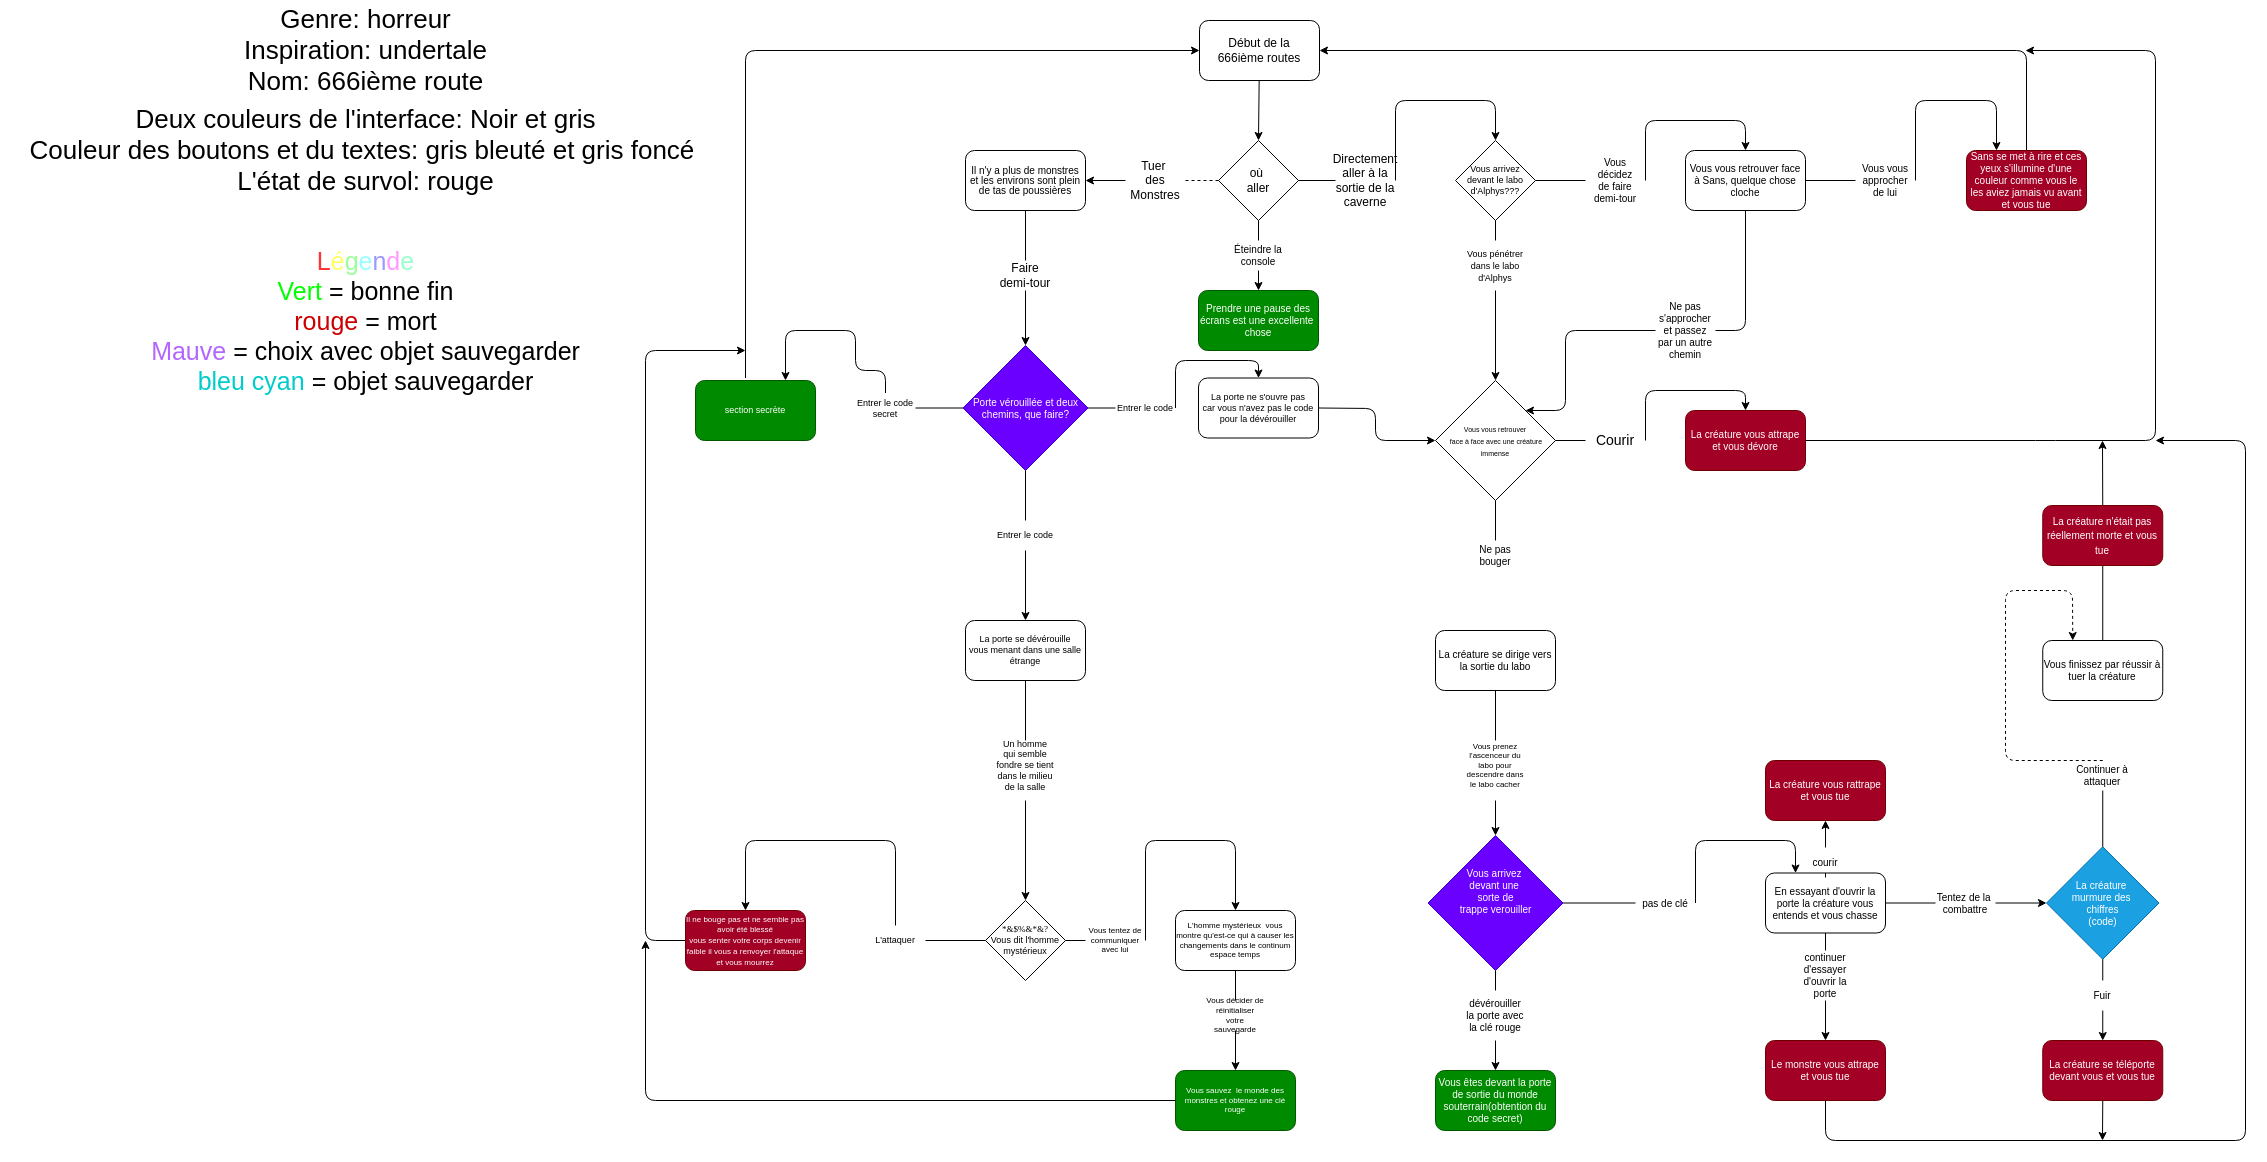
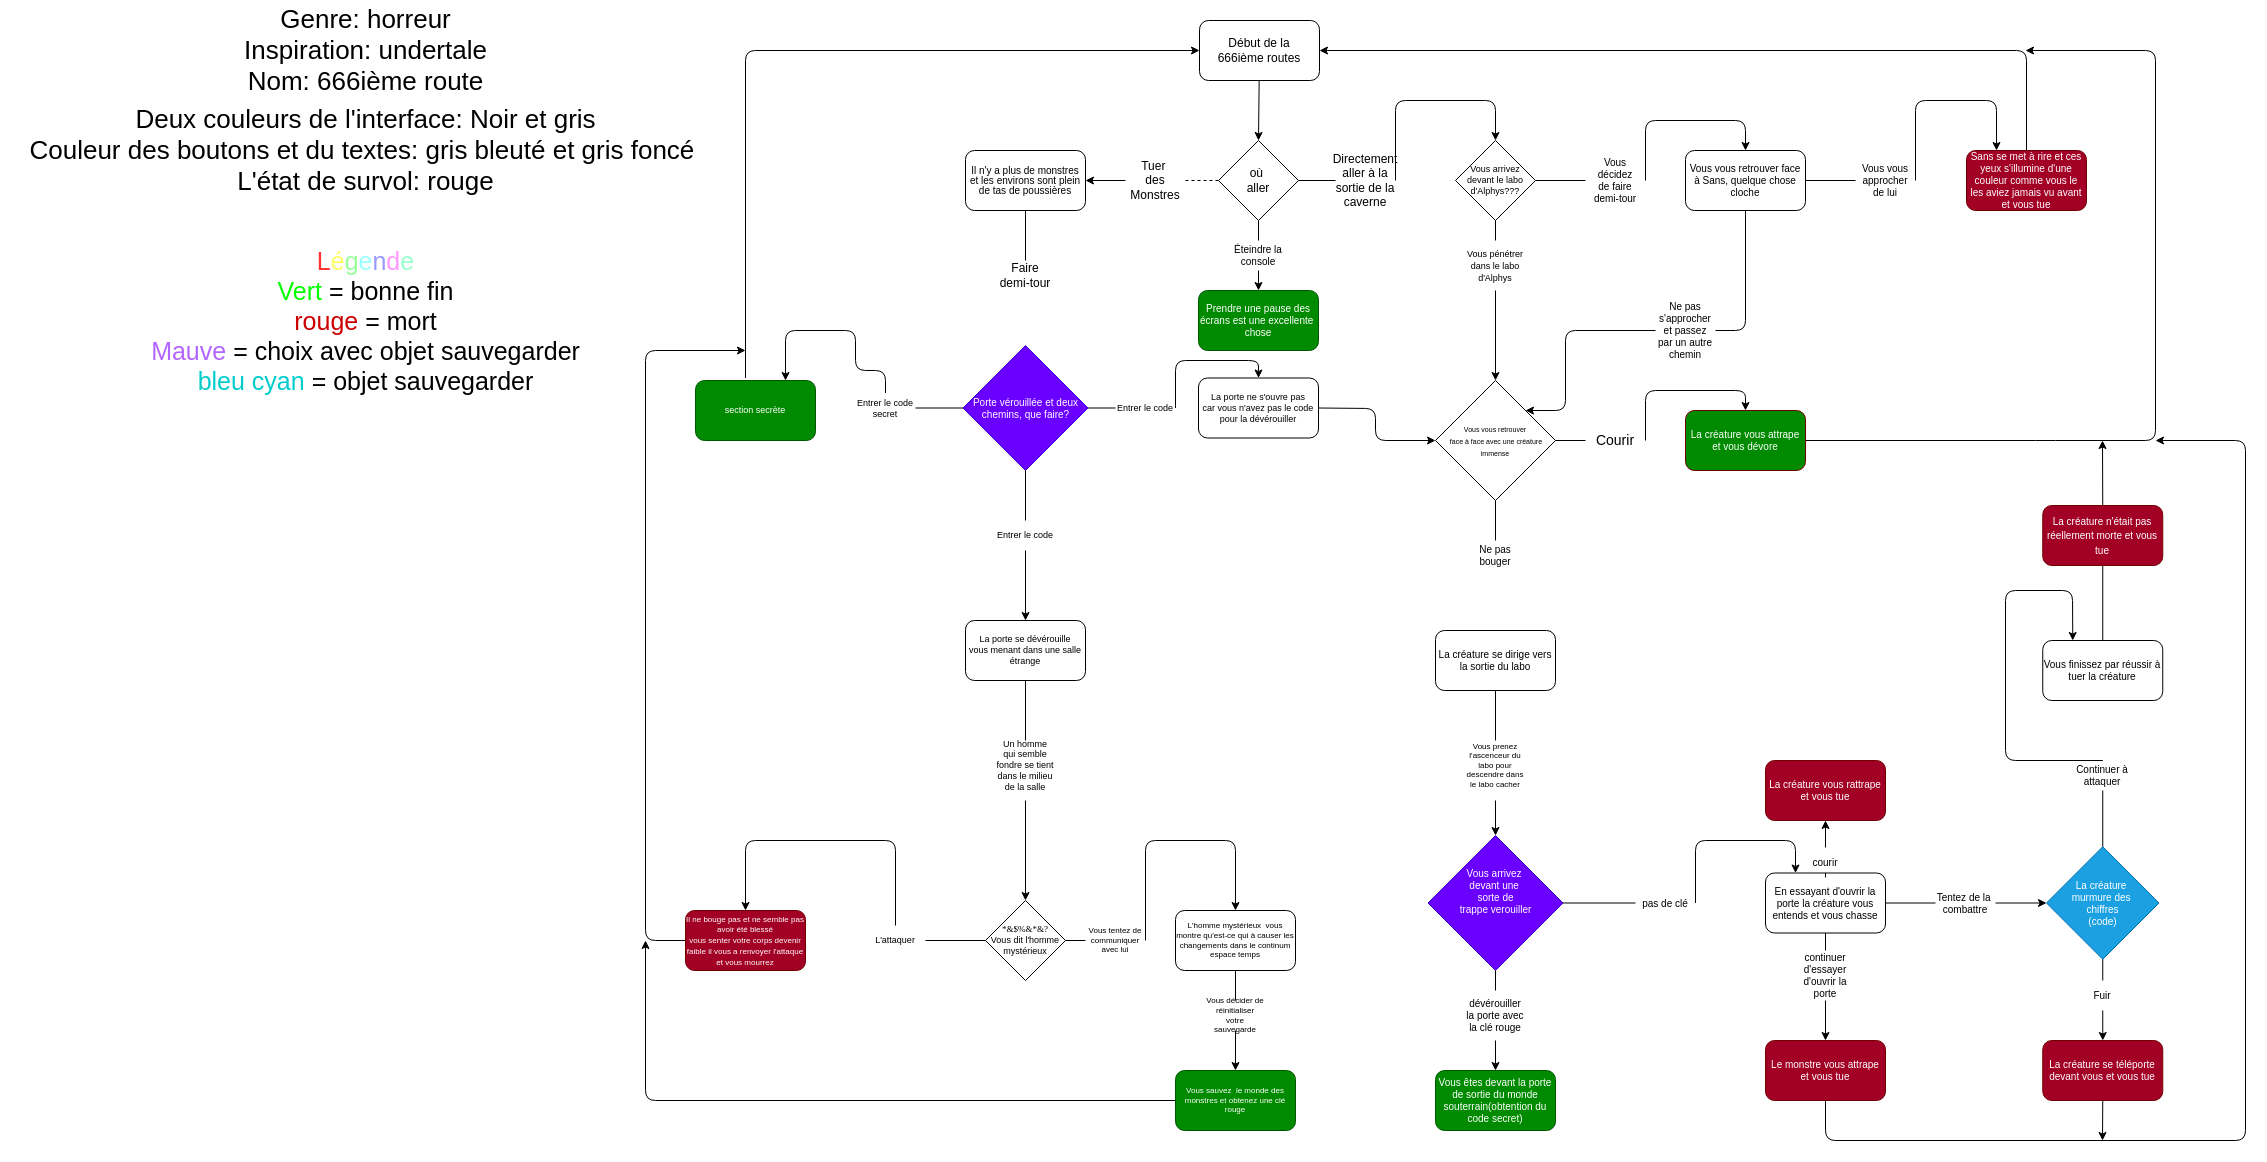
edge "Faire demi-tour" -> "Porte vérouillée et deux chemins, que faire?": removed
node "La créature vous attrape et vous dévore": fillcolor #a20025 -> #008a00
edge "Continuer à attaquer" -> "Vous finissez par réussir à tuer la créature": style dashed -> solid
